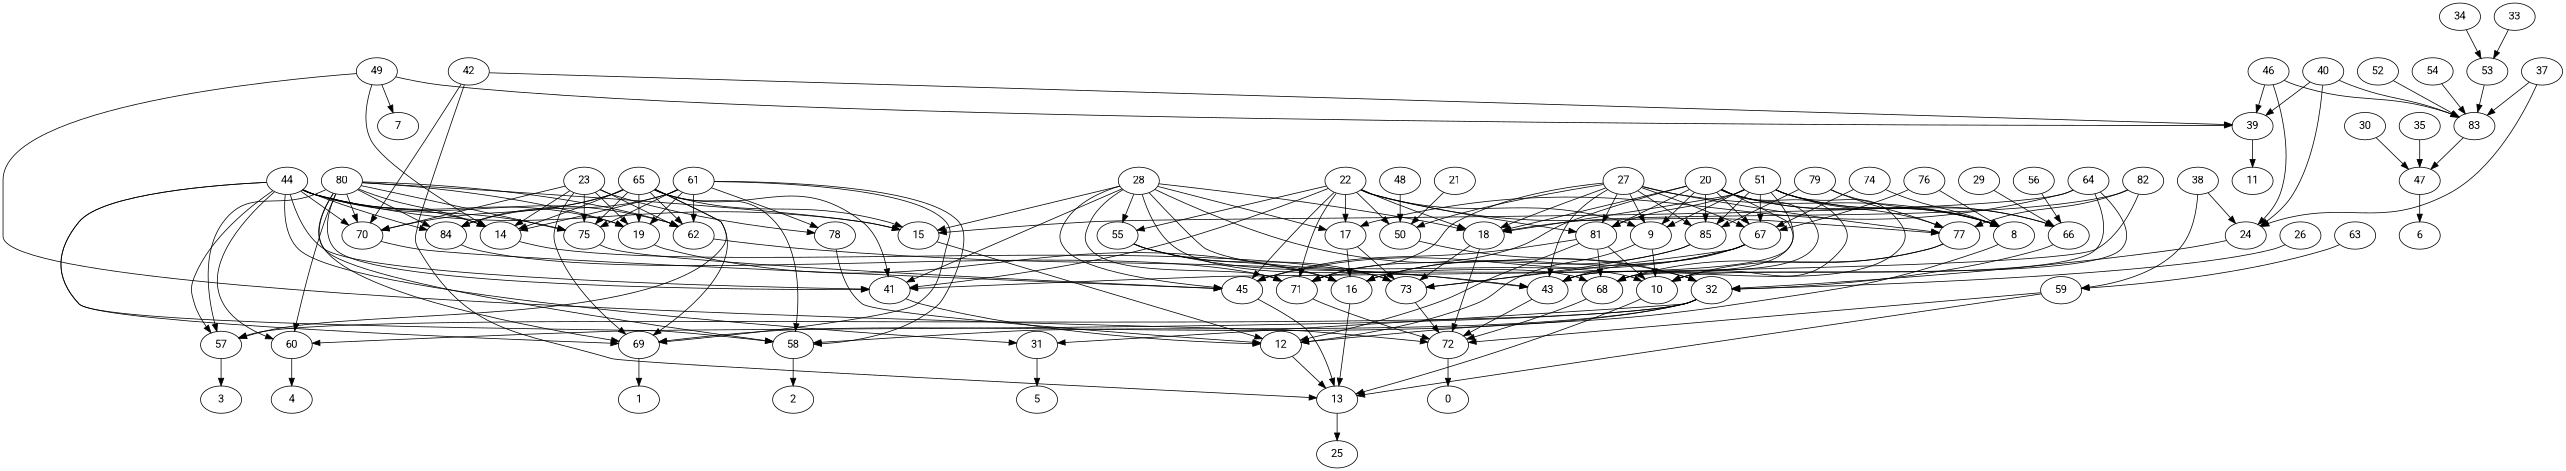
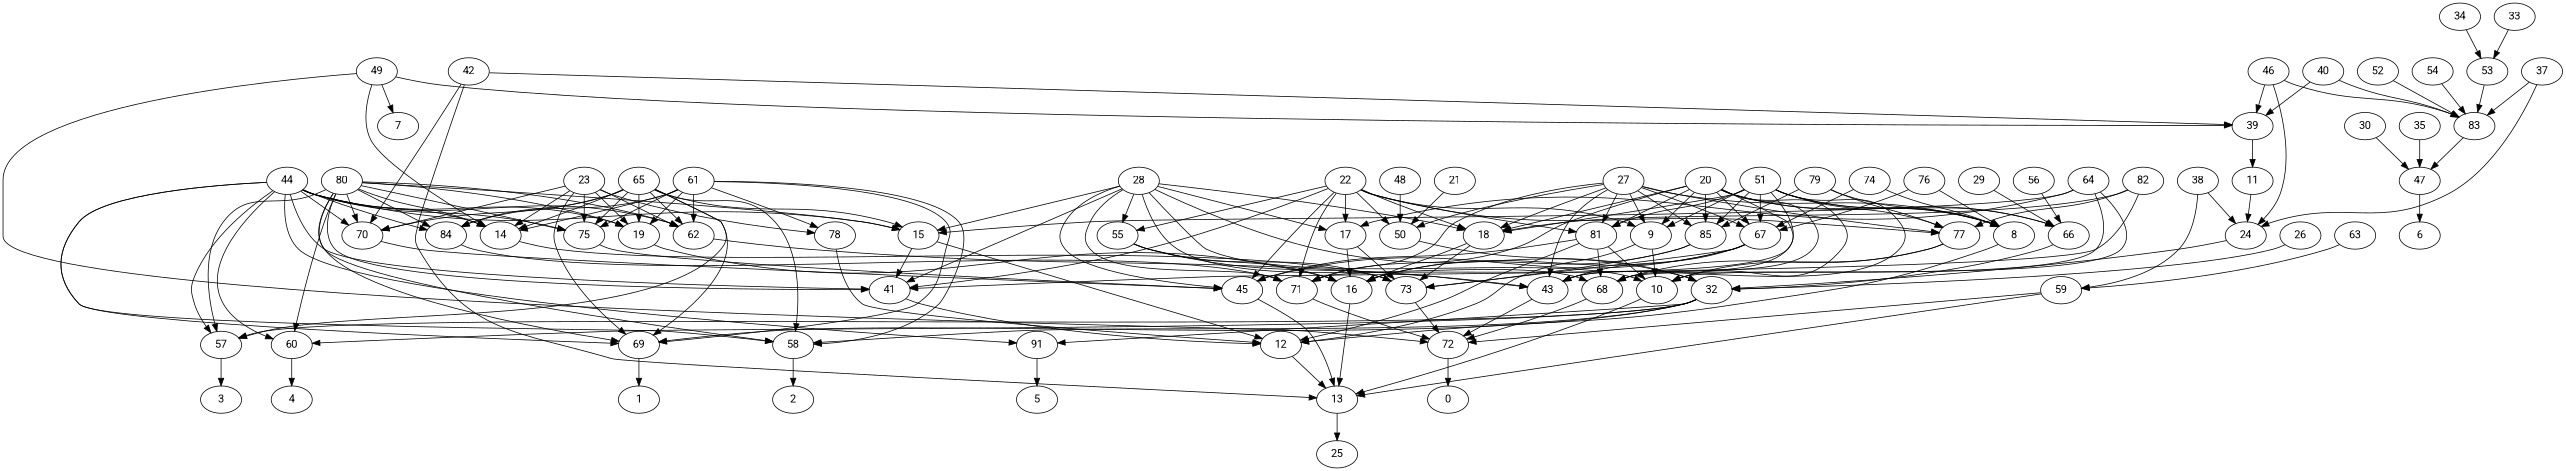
edge "40" -> "24": now "11" -> "24"
edge "65" -> "41": now "15" -> "41"
edge "18" -> "72": now "18" -> "16"
node "31": label "31" -> "91"
